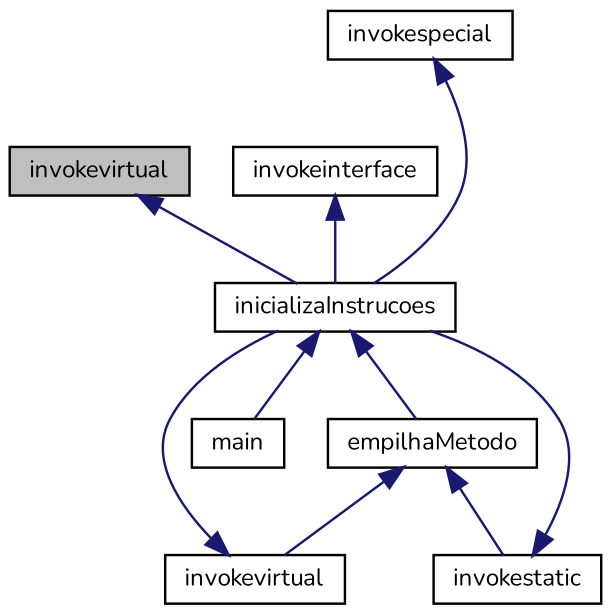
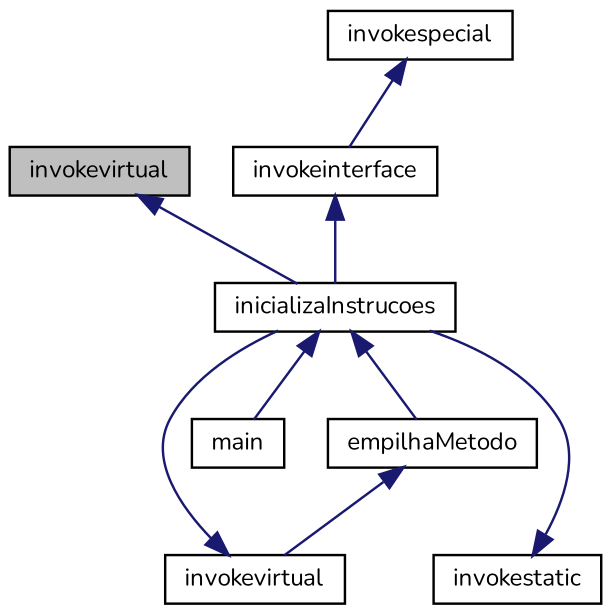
edge "inicializaInstrucoes" -> "invokespecial": now "invokeinterface" -> "invokespecial"
edge "invokestatic" -> "empilhaMetodo": removed
